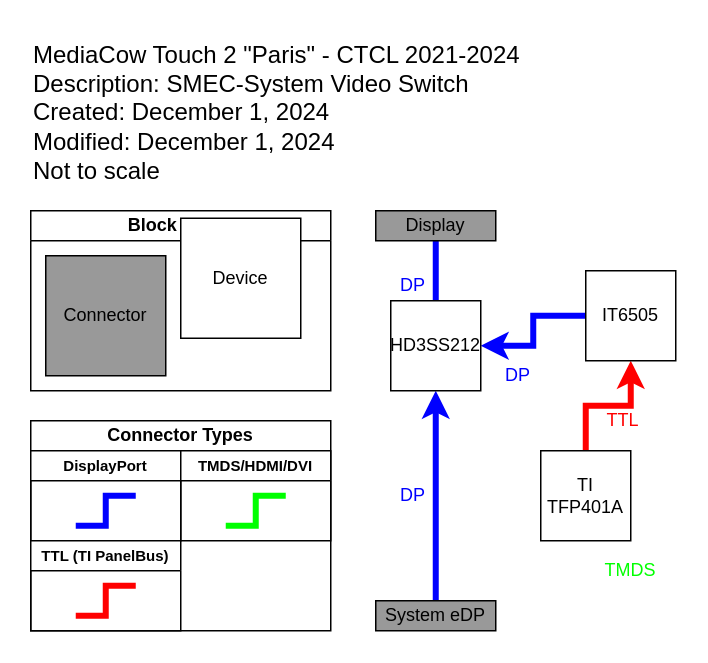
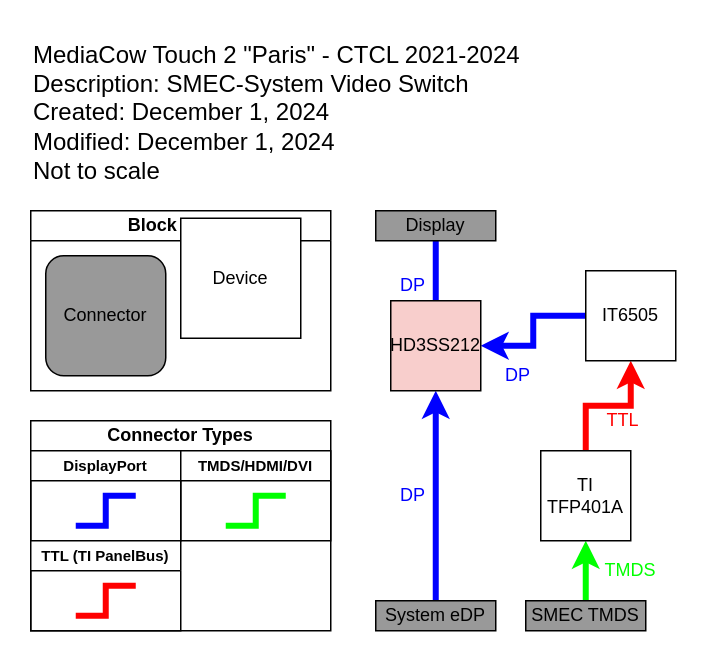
node "Connector": shape rectangle -> rounded rectangle
node "HD3SS212": fillcolor #ffffff -> #f8cecc
edge "SMEC TMDS" -> "TI TFP401A": added
node "SMEC TMDS": added
